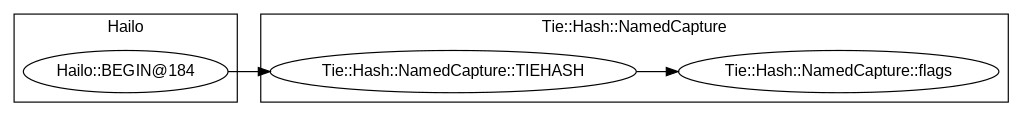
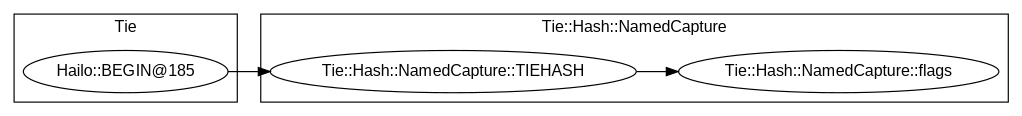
cluster "Hailo": label "Hailo" -> "Tie"
node "Hailo::BEGIN@184": label "Hailo::BEGIN@184" -> "Hailo::BEGIN@185"
